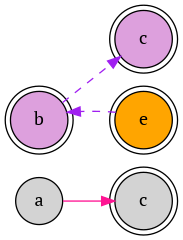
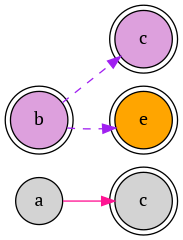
edge "e" -> "b": reversed
